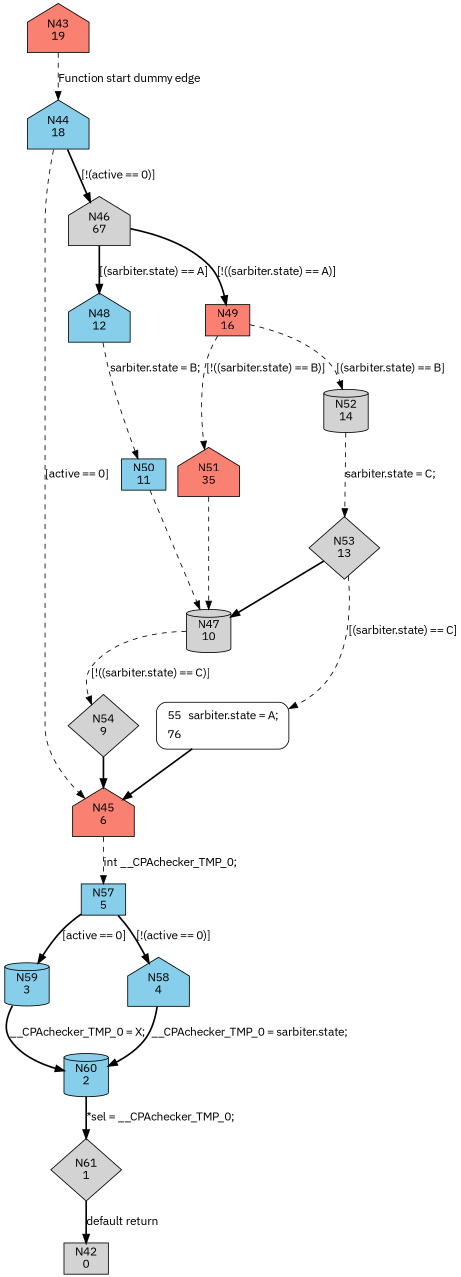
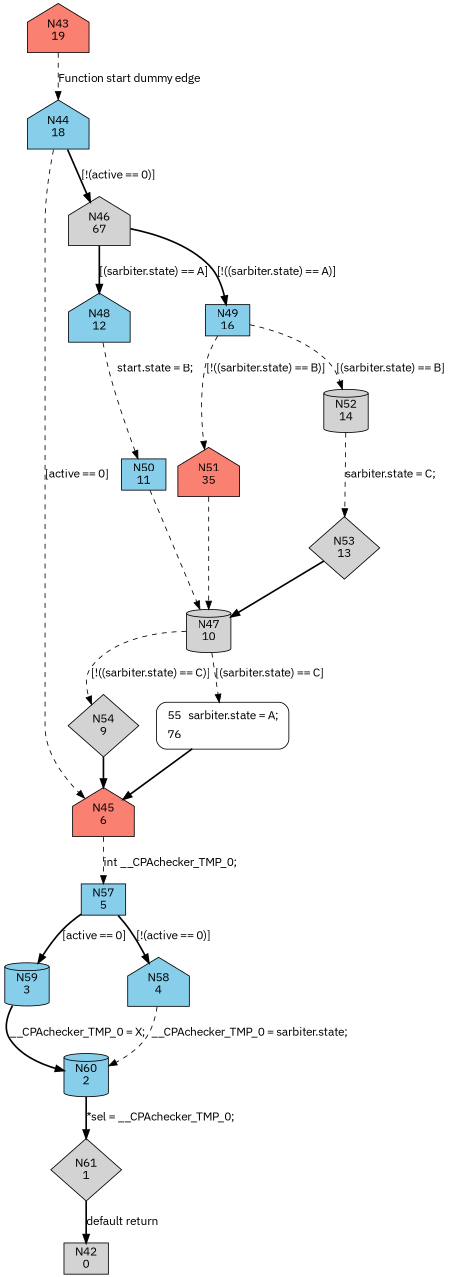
node "N49 16": fillcolor salmon -> skyblue
edge "N48 12" -> "N50 11": label "sarbiter.state = B;" -> "start.state = B;"
edge "N53 13" -> "55": now "N47 10" -> "55"
edge "N58 4" -> "N60 2": style bold -> dashed
